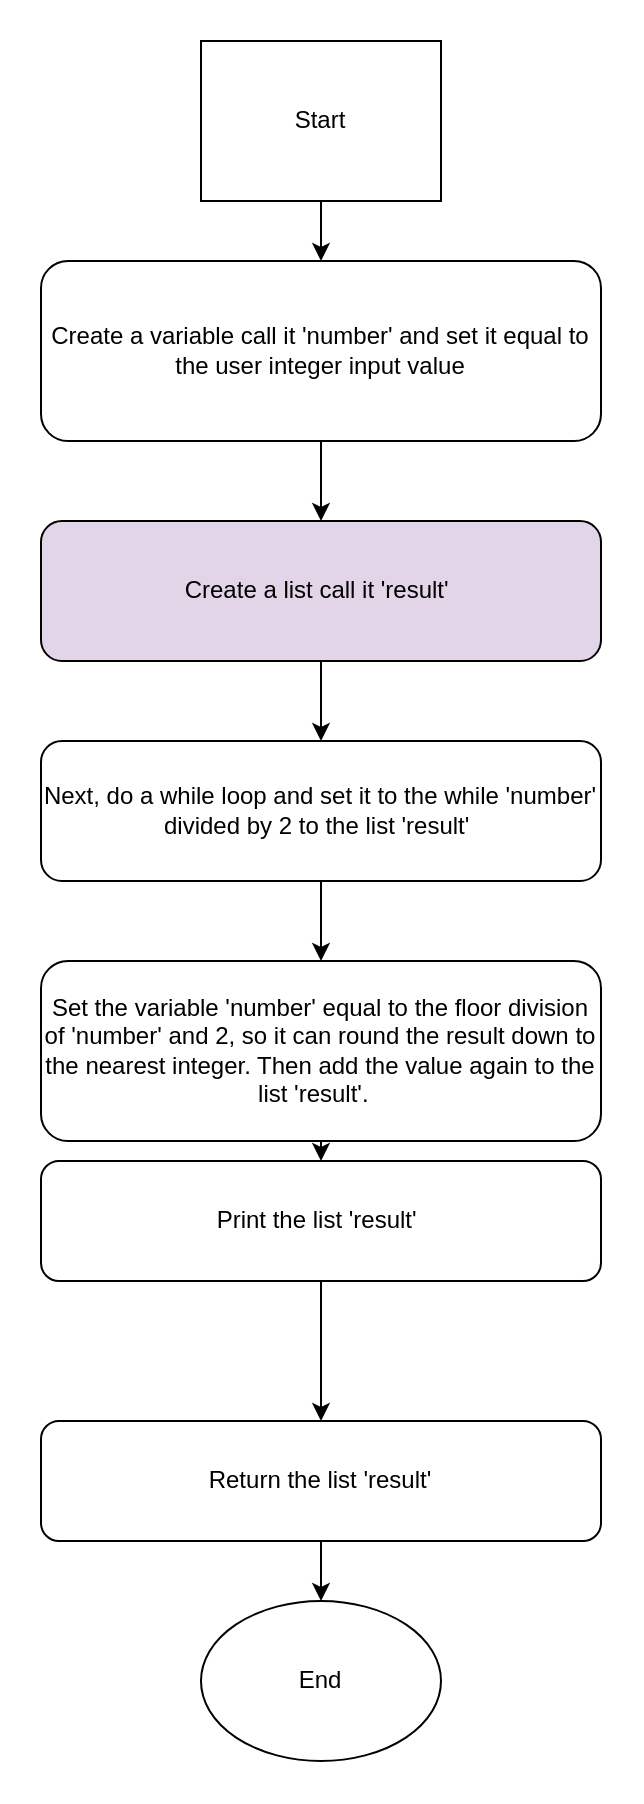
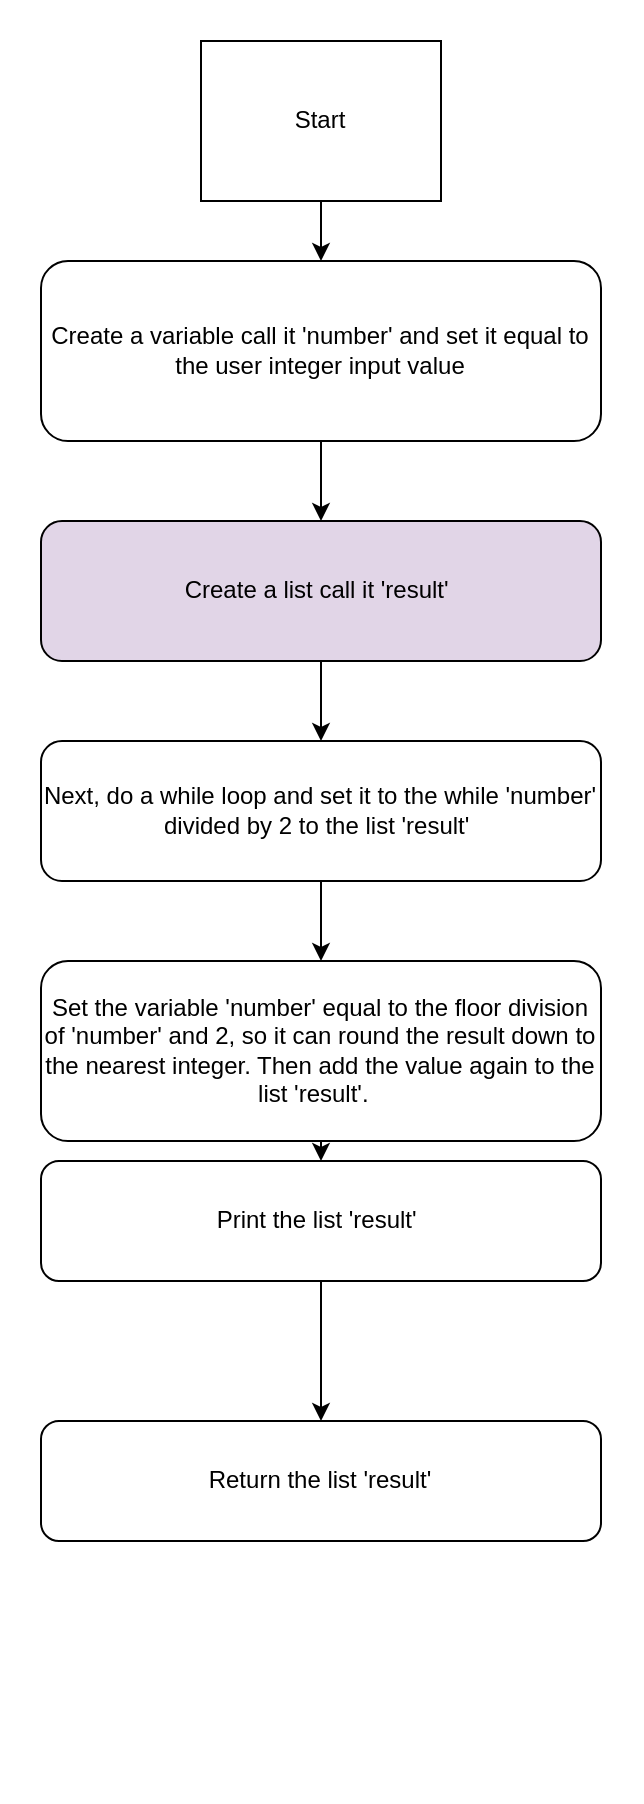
edge "Return the list 'result'" -> "End": removed
node "End": removed
